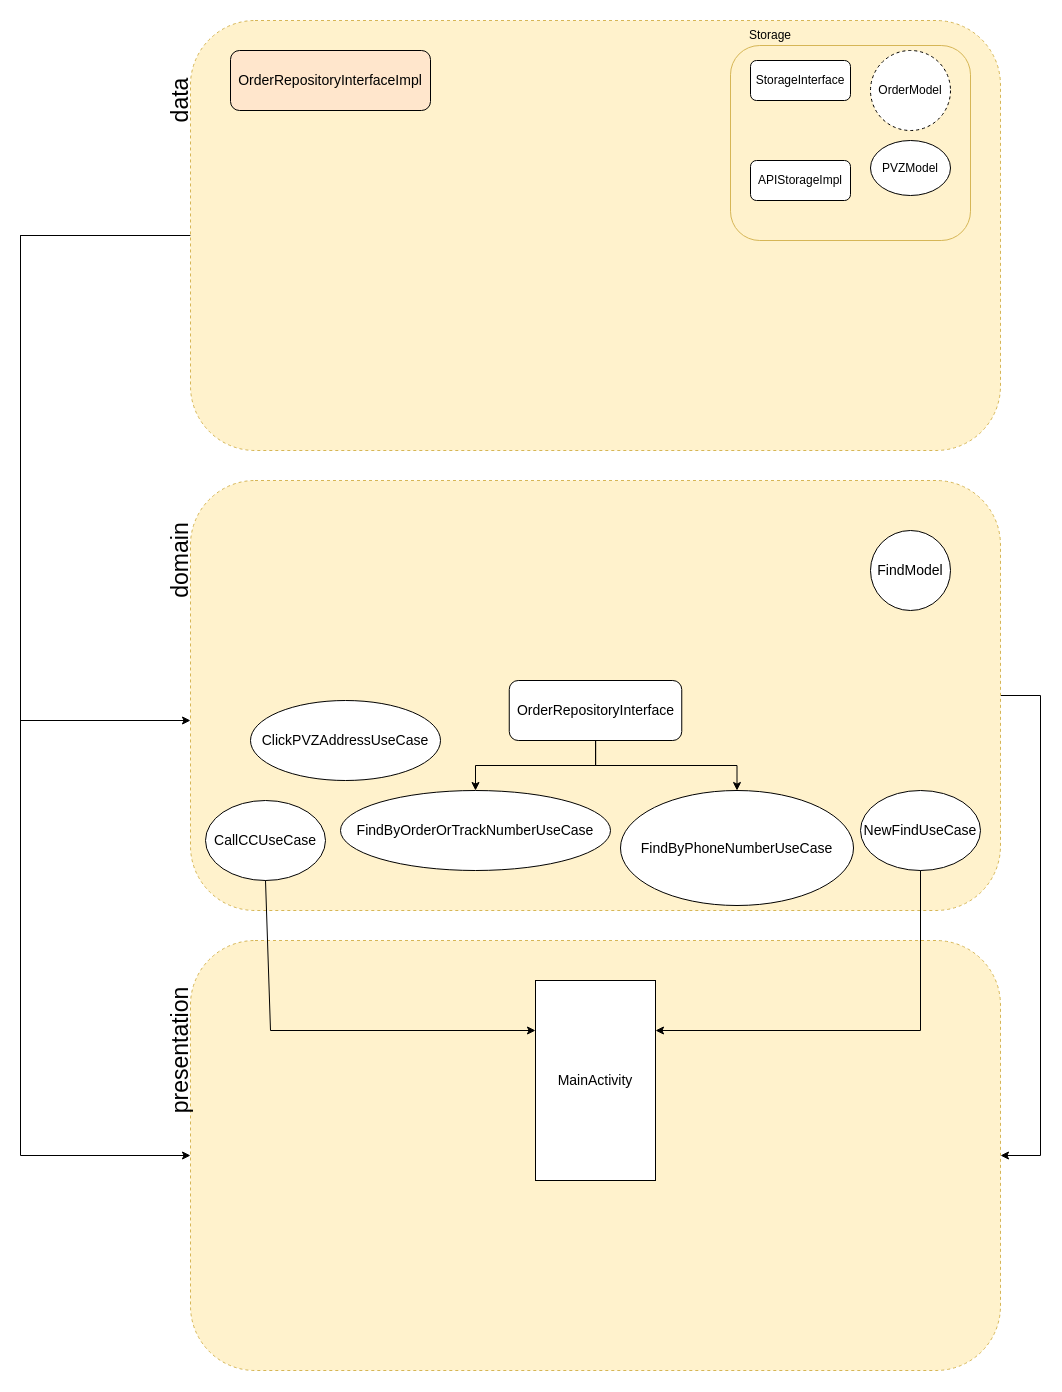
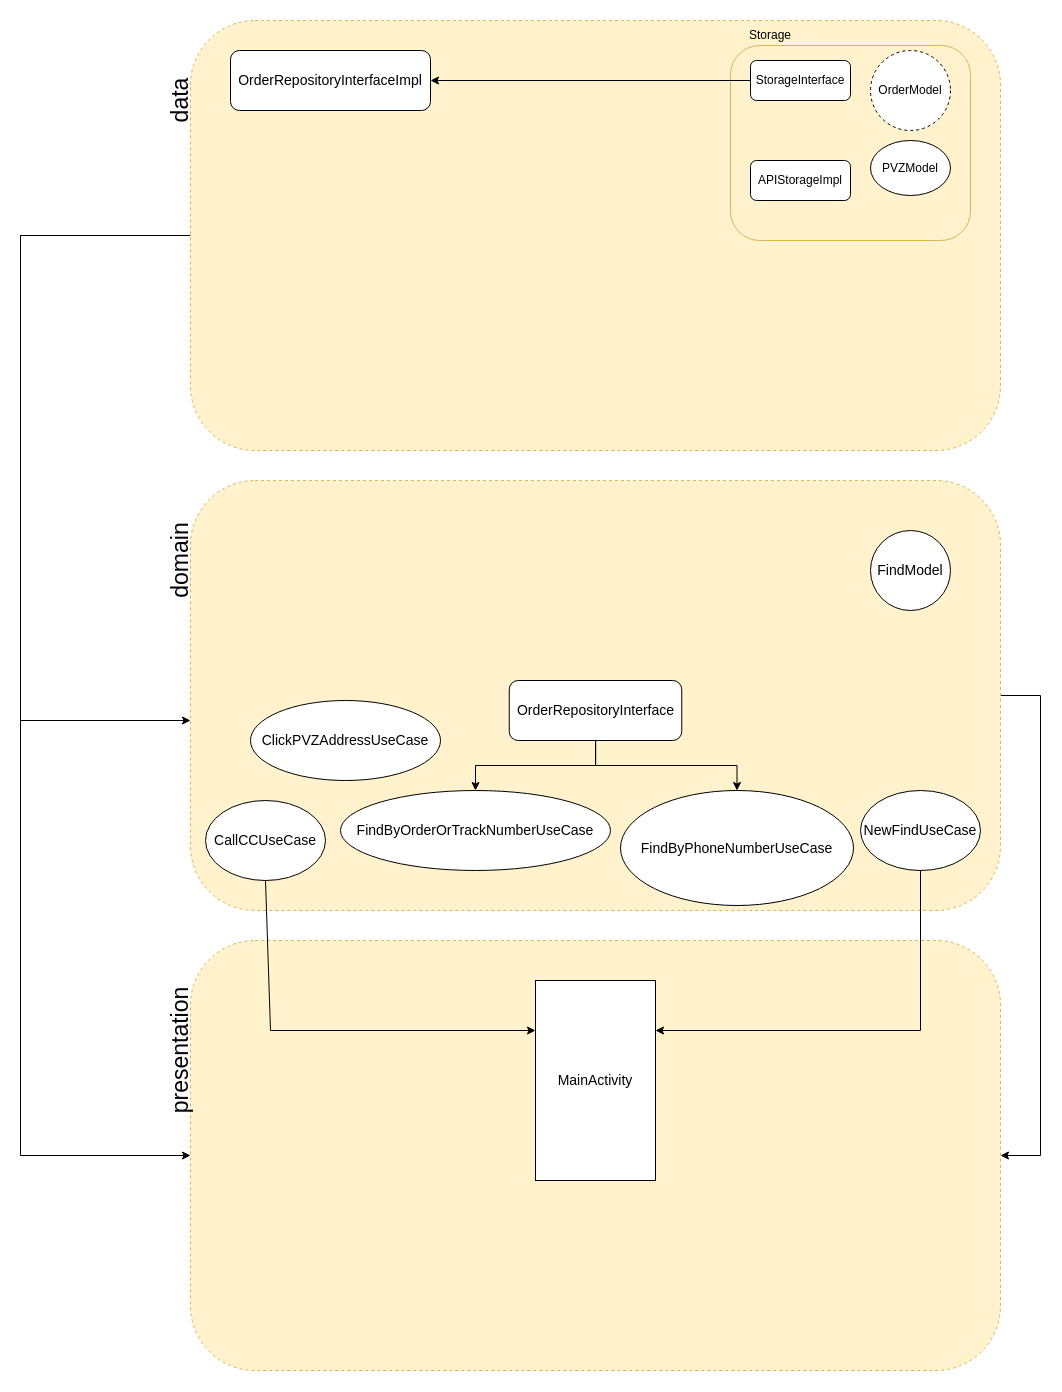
node "OrderRepositoryInterfaceImpl": fillcolor #ffe6cc -> #ffffff
edge "StorageInterface" -> "OrderRepositoryInterfaceImpl": added
